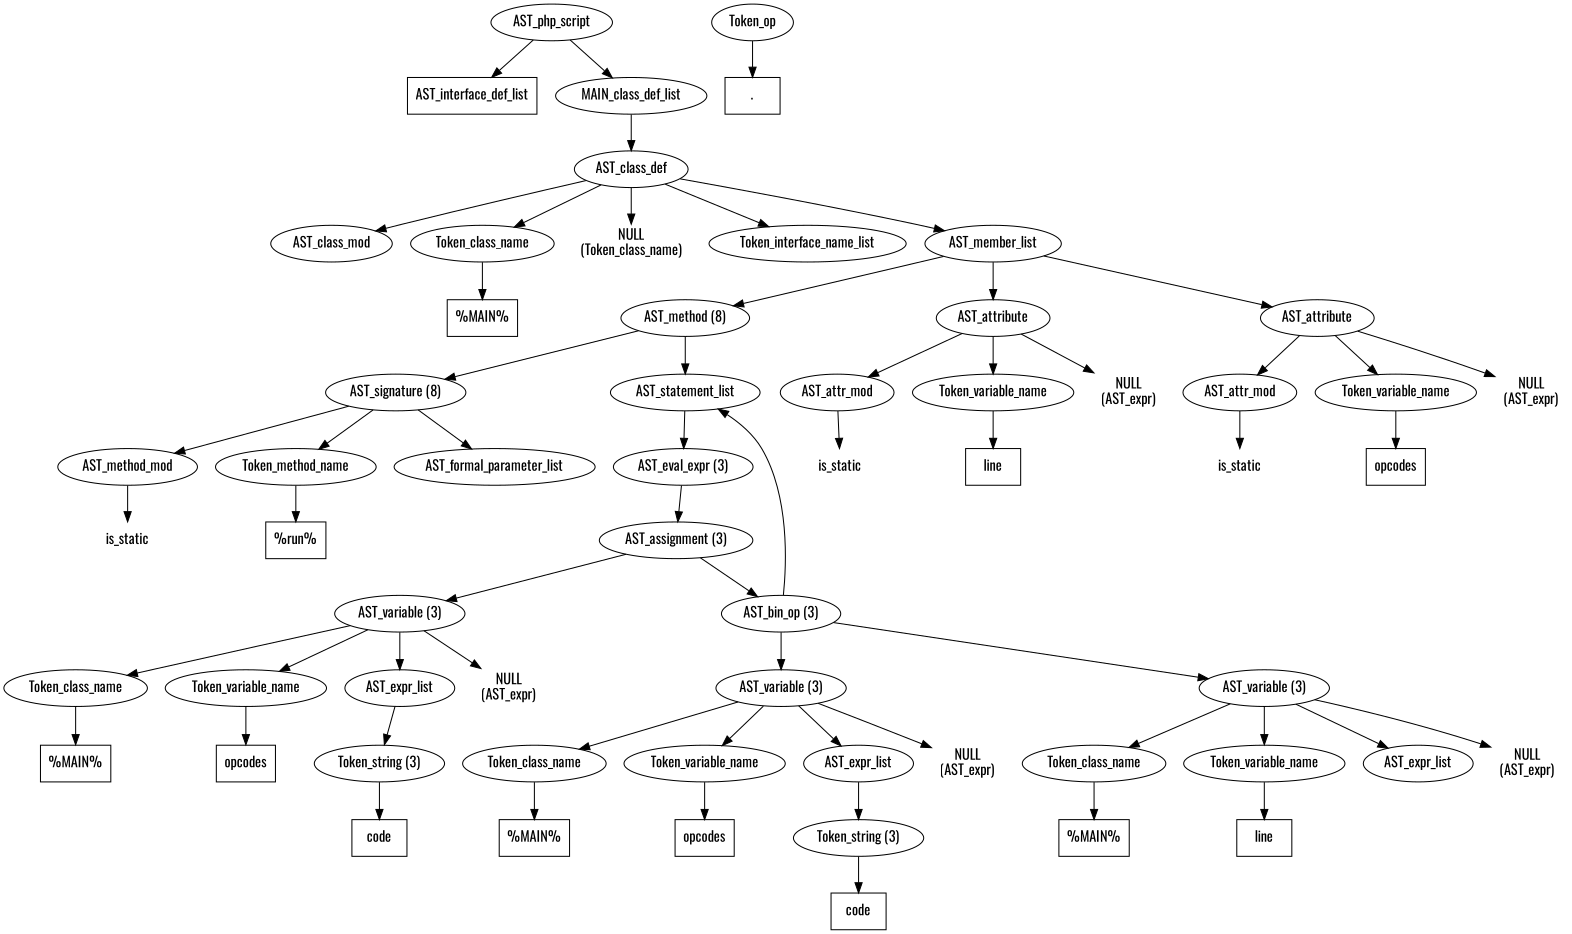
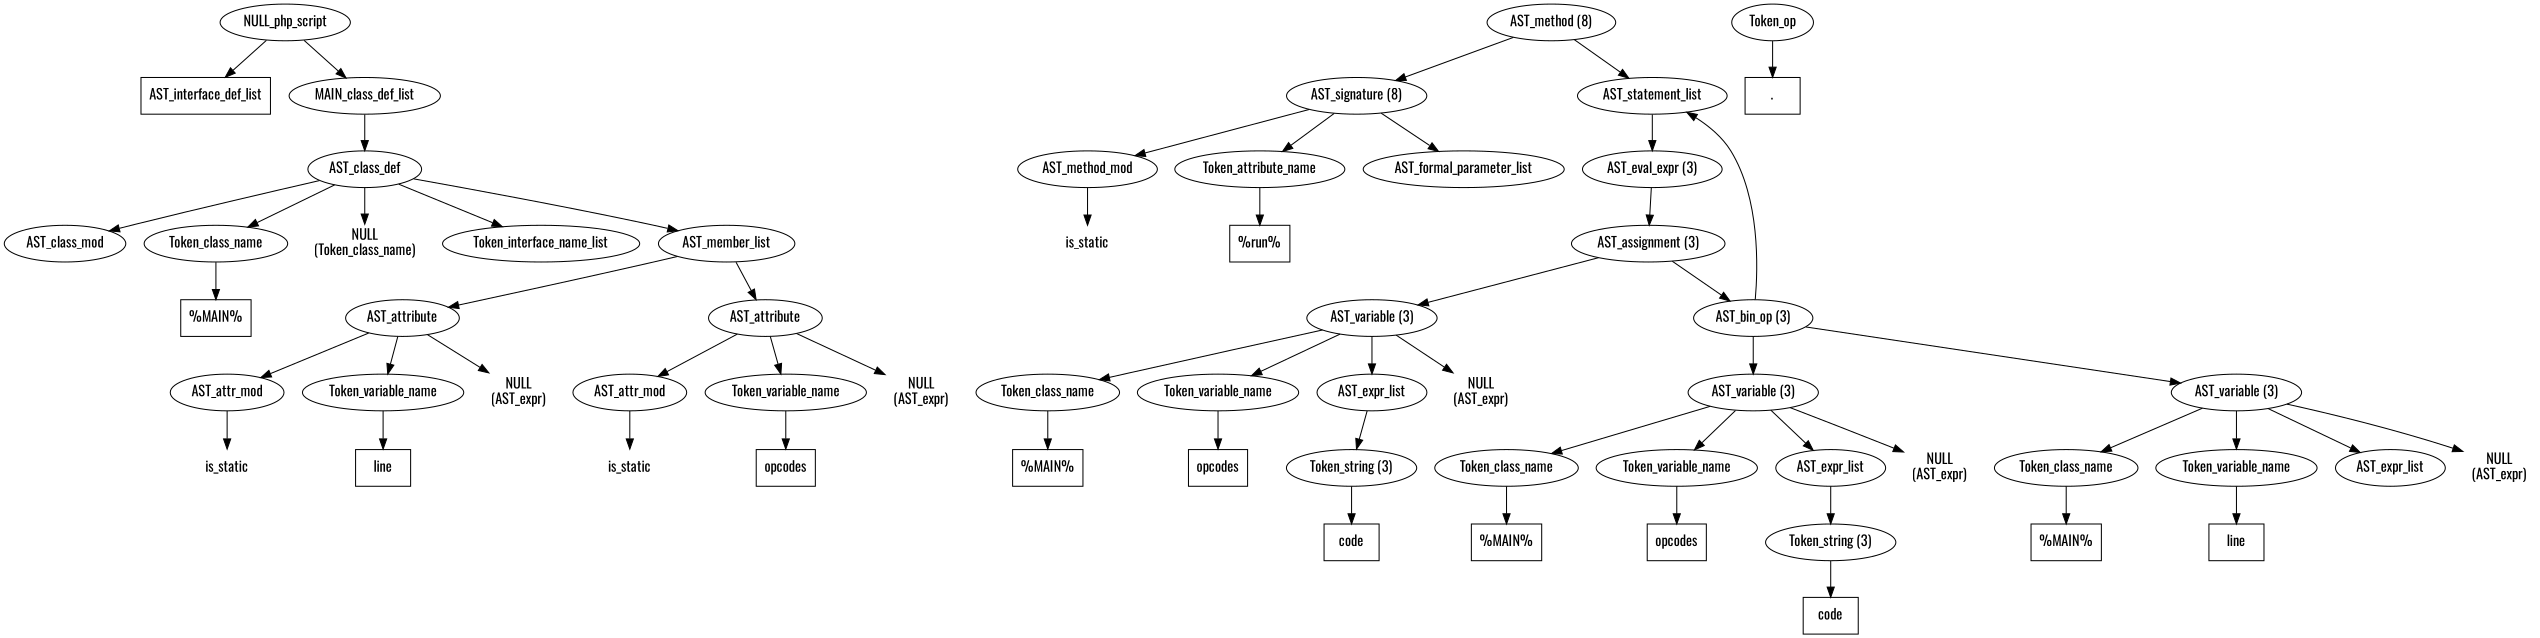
node "AST_php_script": label "AST_php_script" -> "NULL_php_script"
edge "AST_member_list" -> "AST_method (8)": removed
node "Token_method_name": label "Token_method_name" -> "Token_attribute_name"
